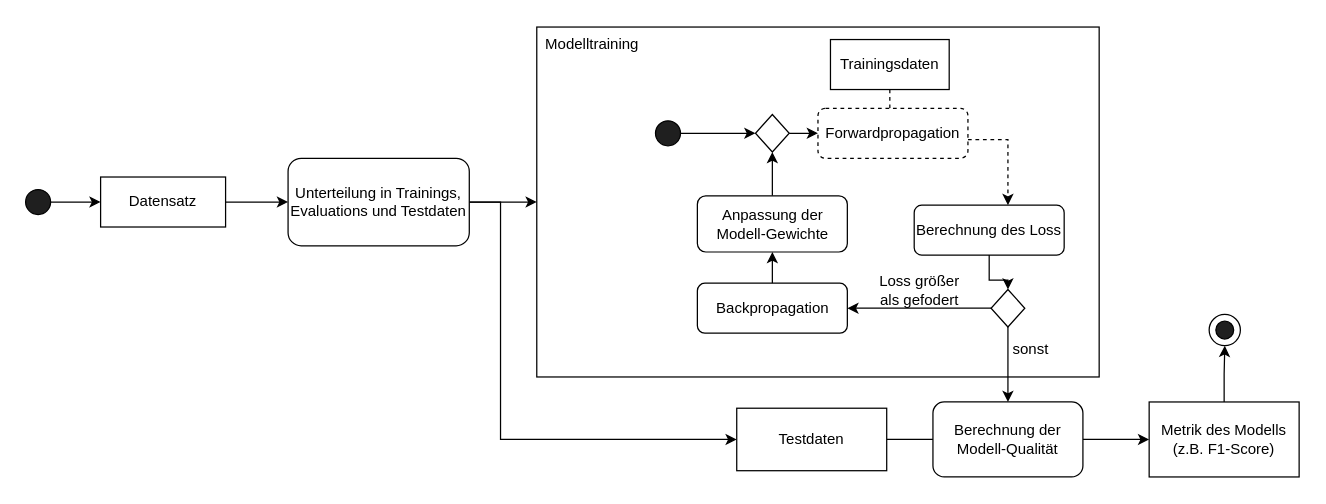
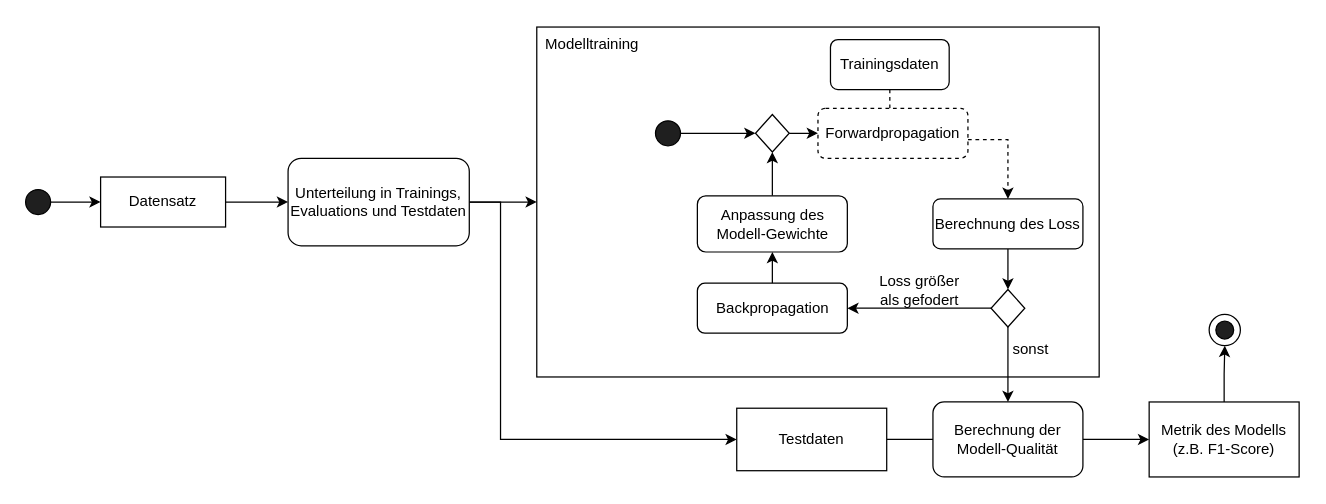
node "Trainingsdaten": shape rectangle -> rounded rectangle
node "Anpassung der Modell-Gewichte": label "Anpassung der Modell-Gewichte" -> "Anpassung des Modell-Gewichte"
node "Berechnung des Loss": moved (989, 230) -> (1008, 224)
